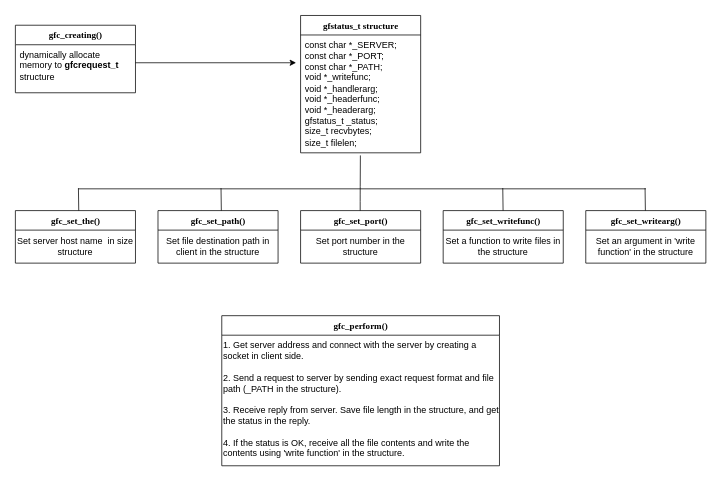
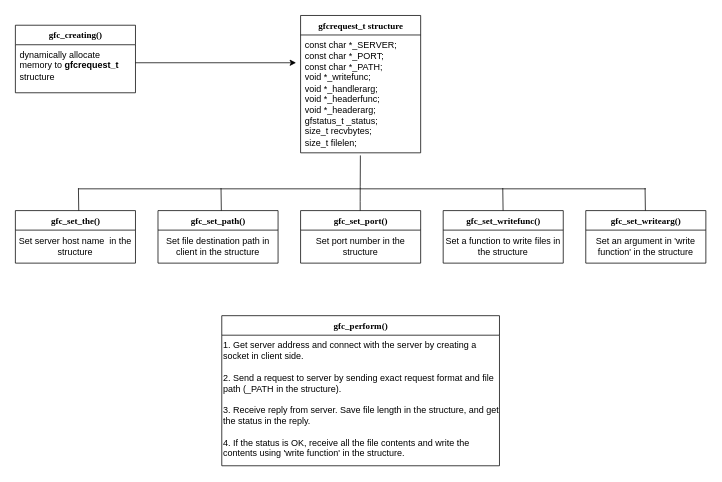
node "gfstatus_t structure": label "gfstatus_t structure" -> "gfcrequest_t structure"
node "Set server host name in size structure": label "Set server host name in size structure" -> "Set server host name in the structure"
